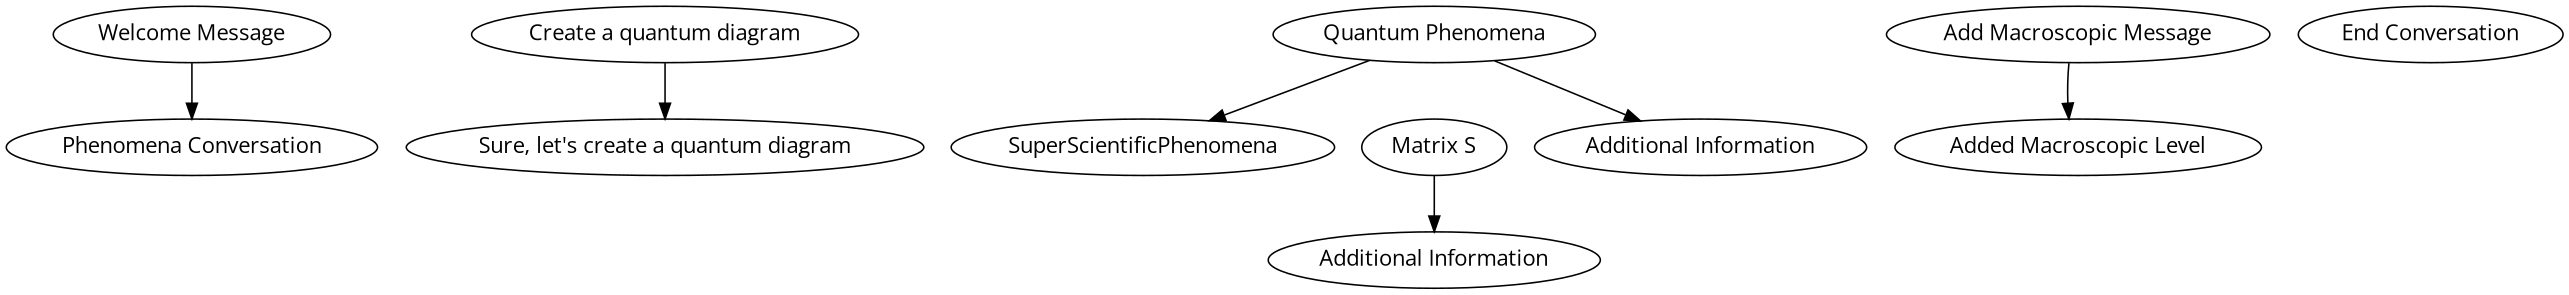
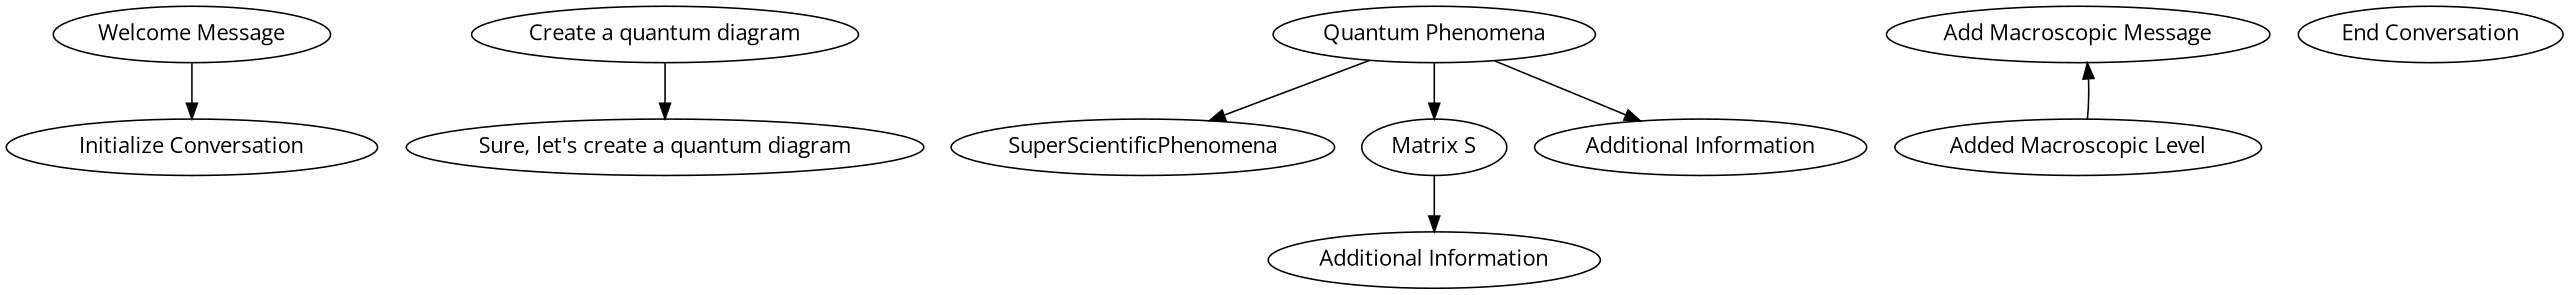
edge "Quantum Phenomena" -> "Matrix S": added
edge "Add Macroscopic Message" -> "Added Macroscopic Level": reversed
node "Phenomena Conversation": label "Phenomena Conversation" -> "Initialize Conversation"
